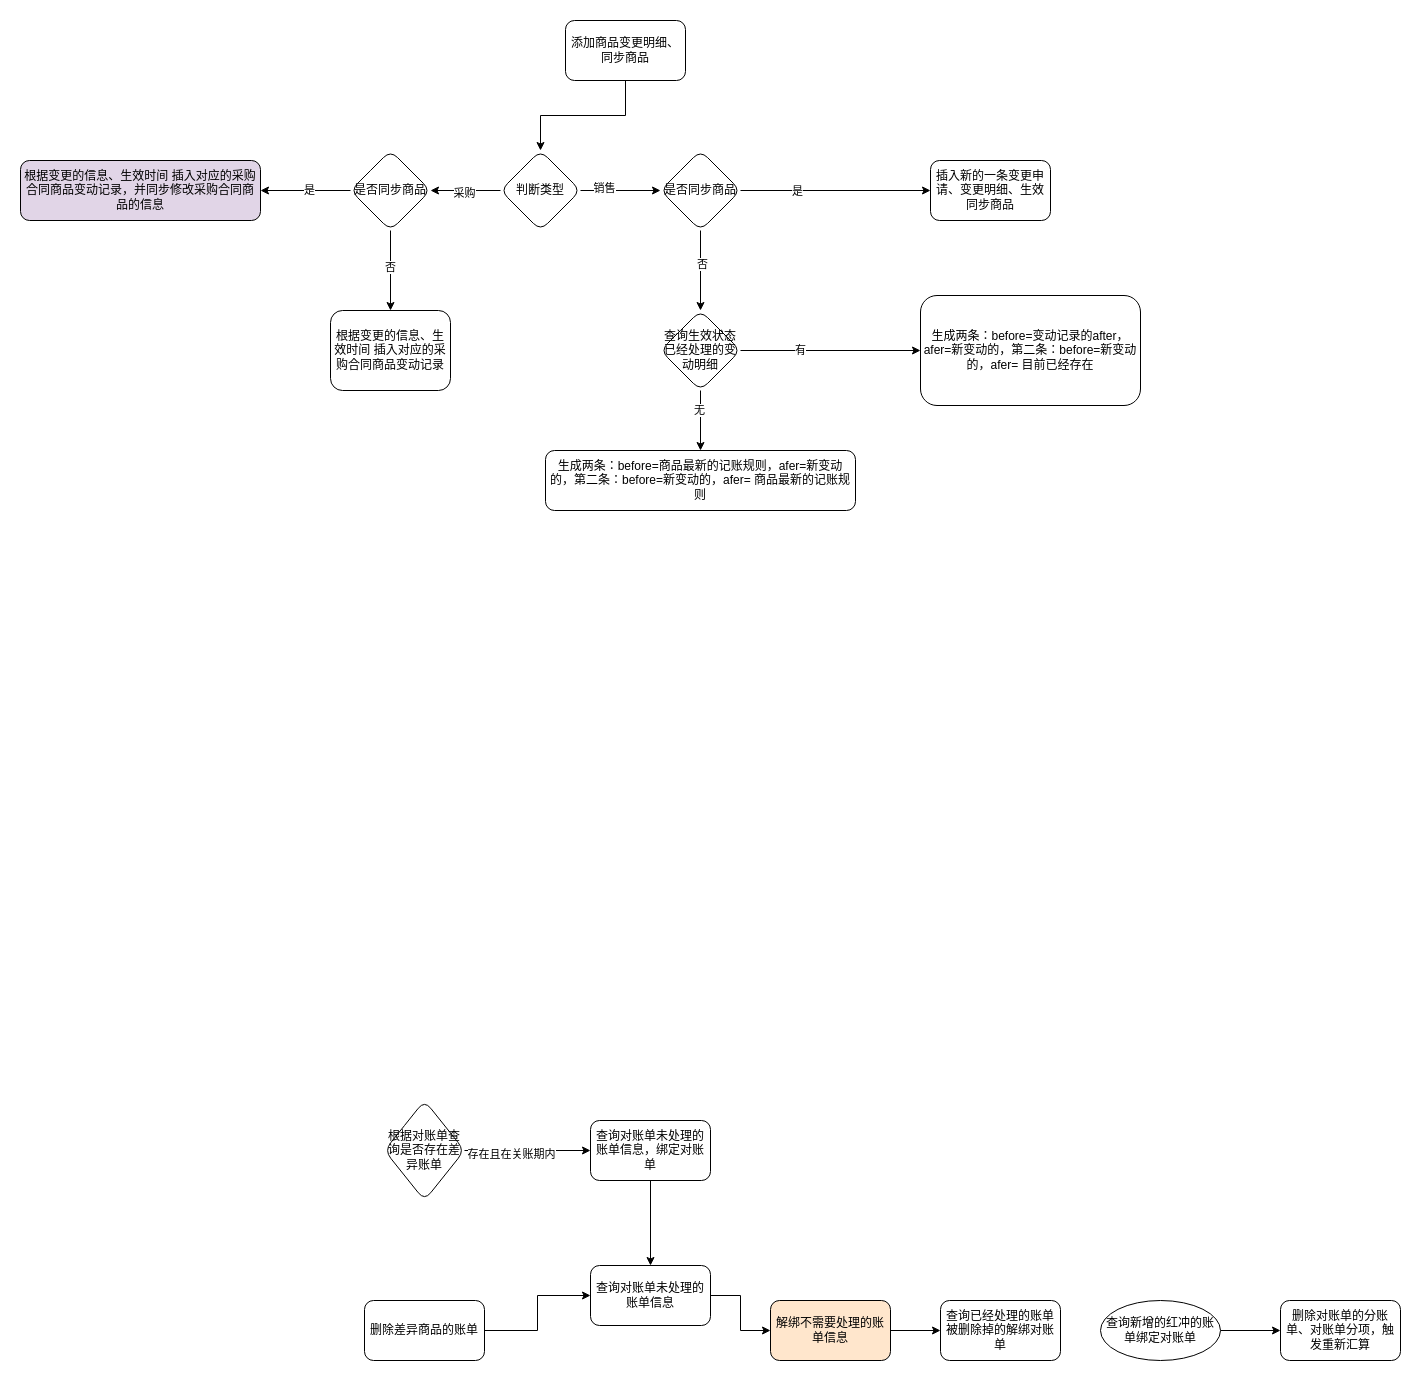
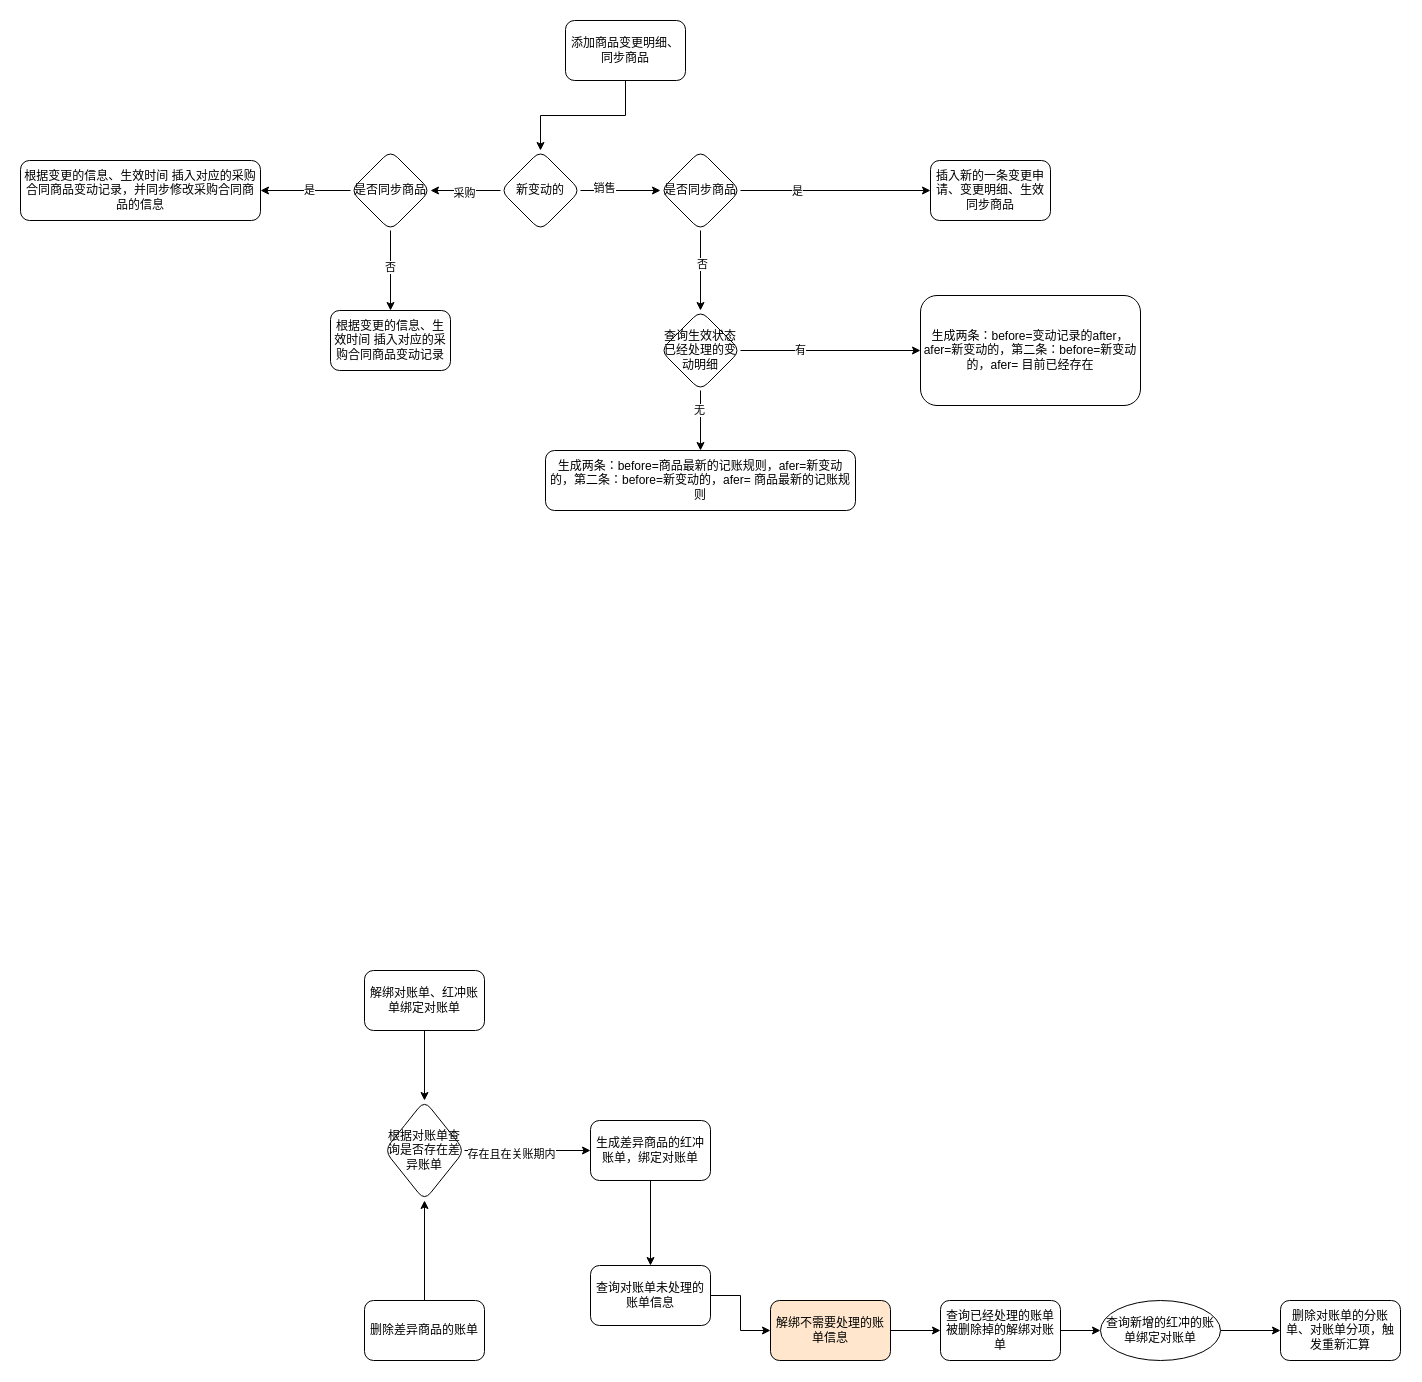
node "根据变更的信息、生效时间 插入对应的采购合同商品变动记录，并同步修改采购合同商品的信息": fillcolor #e1d5e7 -> #ffffff
node "判断类型": label "判断类型" -> "新变动的"
node "根据变更的信息、生效时间 插入对应的采购合同商品变动记录": size 120x80 -> 120x60
node "解绑对账单、红冲账单绑定对账单": added
edge "解绑对账单、红冲账单绑定对账单" -> "根据对账单查询是否存在差异账单": added
node "查询对账单未处理的账单信息，绑定对账单": label "查询对账单未处理的账单信息，绑定对账单" -> "生成差异商品的红冲账单，绑定对账单"
edge "删除差异商品的账单" -> "查询对账单未处理的账单信息": now "删除差异商品的账单" -> "根据对账单查询是否存在差异账单"
edge "查询已经处理的账单被删除掉的解绑对账单" -> "查询新增的红冲的账单绑定对账单": added
